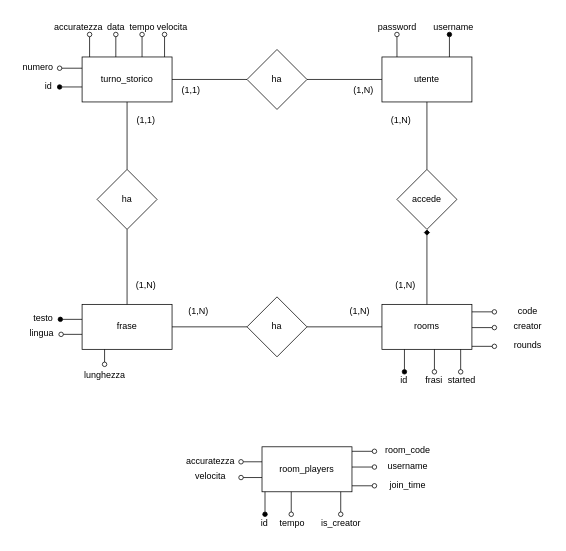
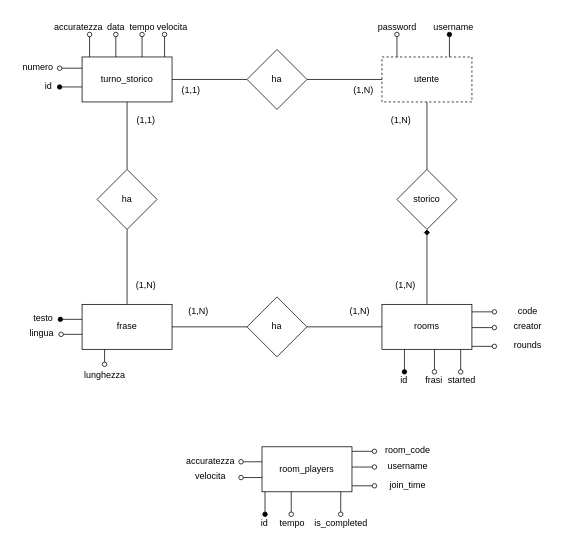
node "utente": style solid -> dashed
node "accede": label "accede" -> "storico"
node "is_creator": label "is_creator" -> "is_completed"
